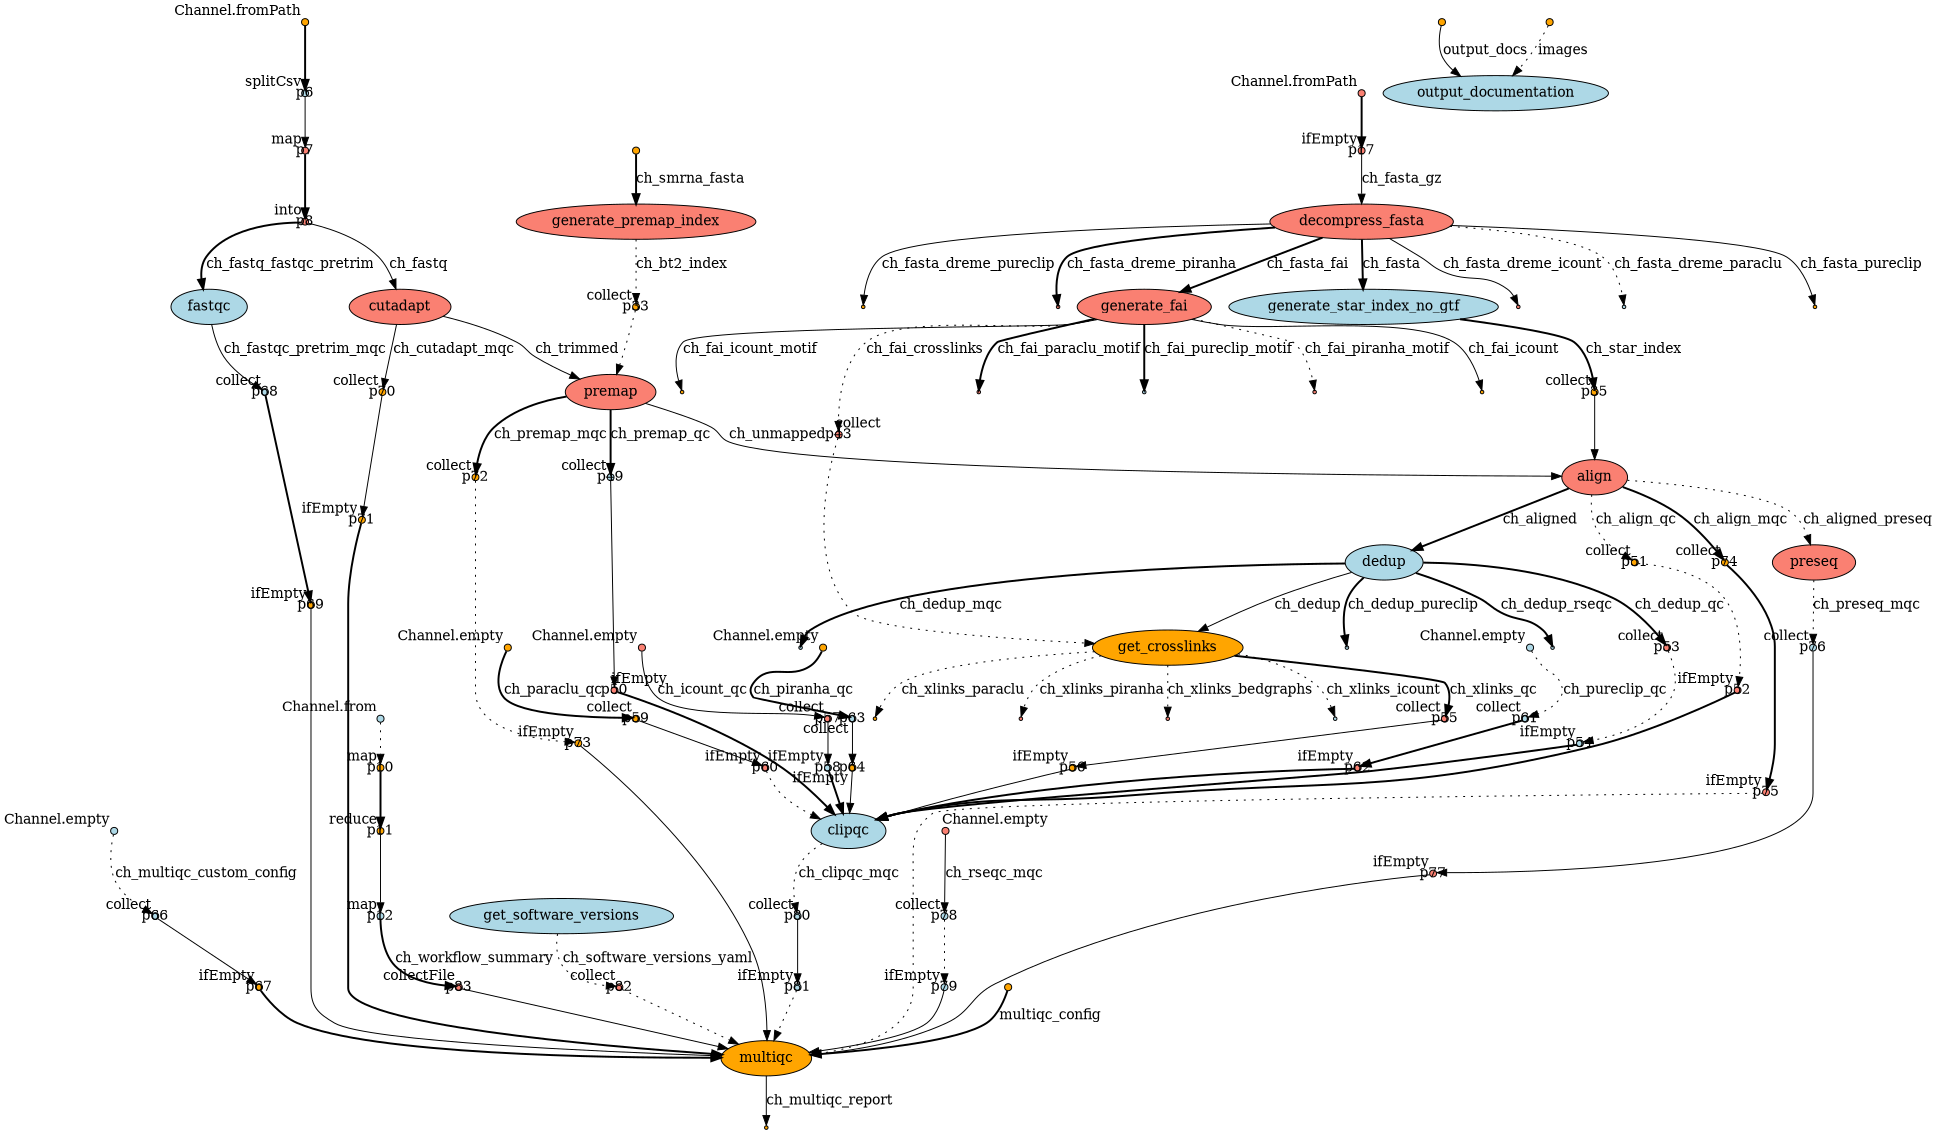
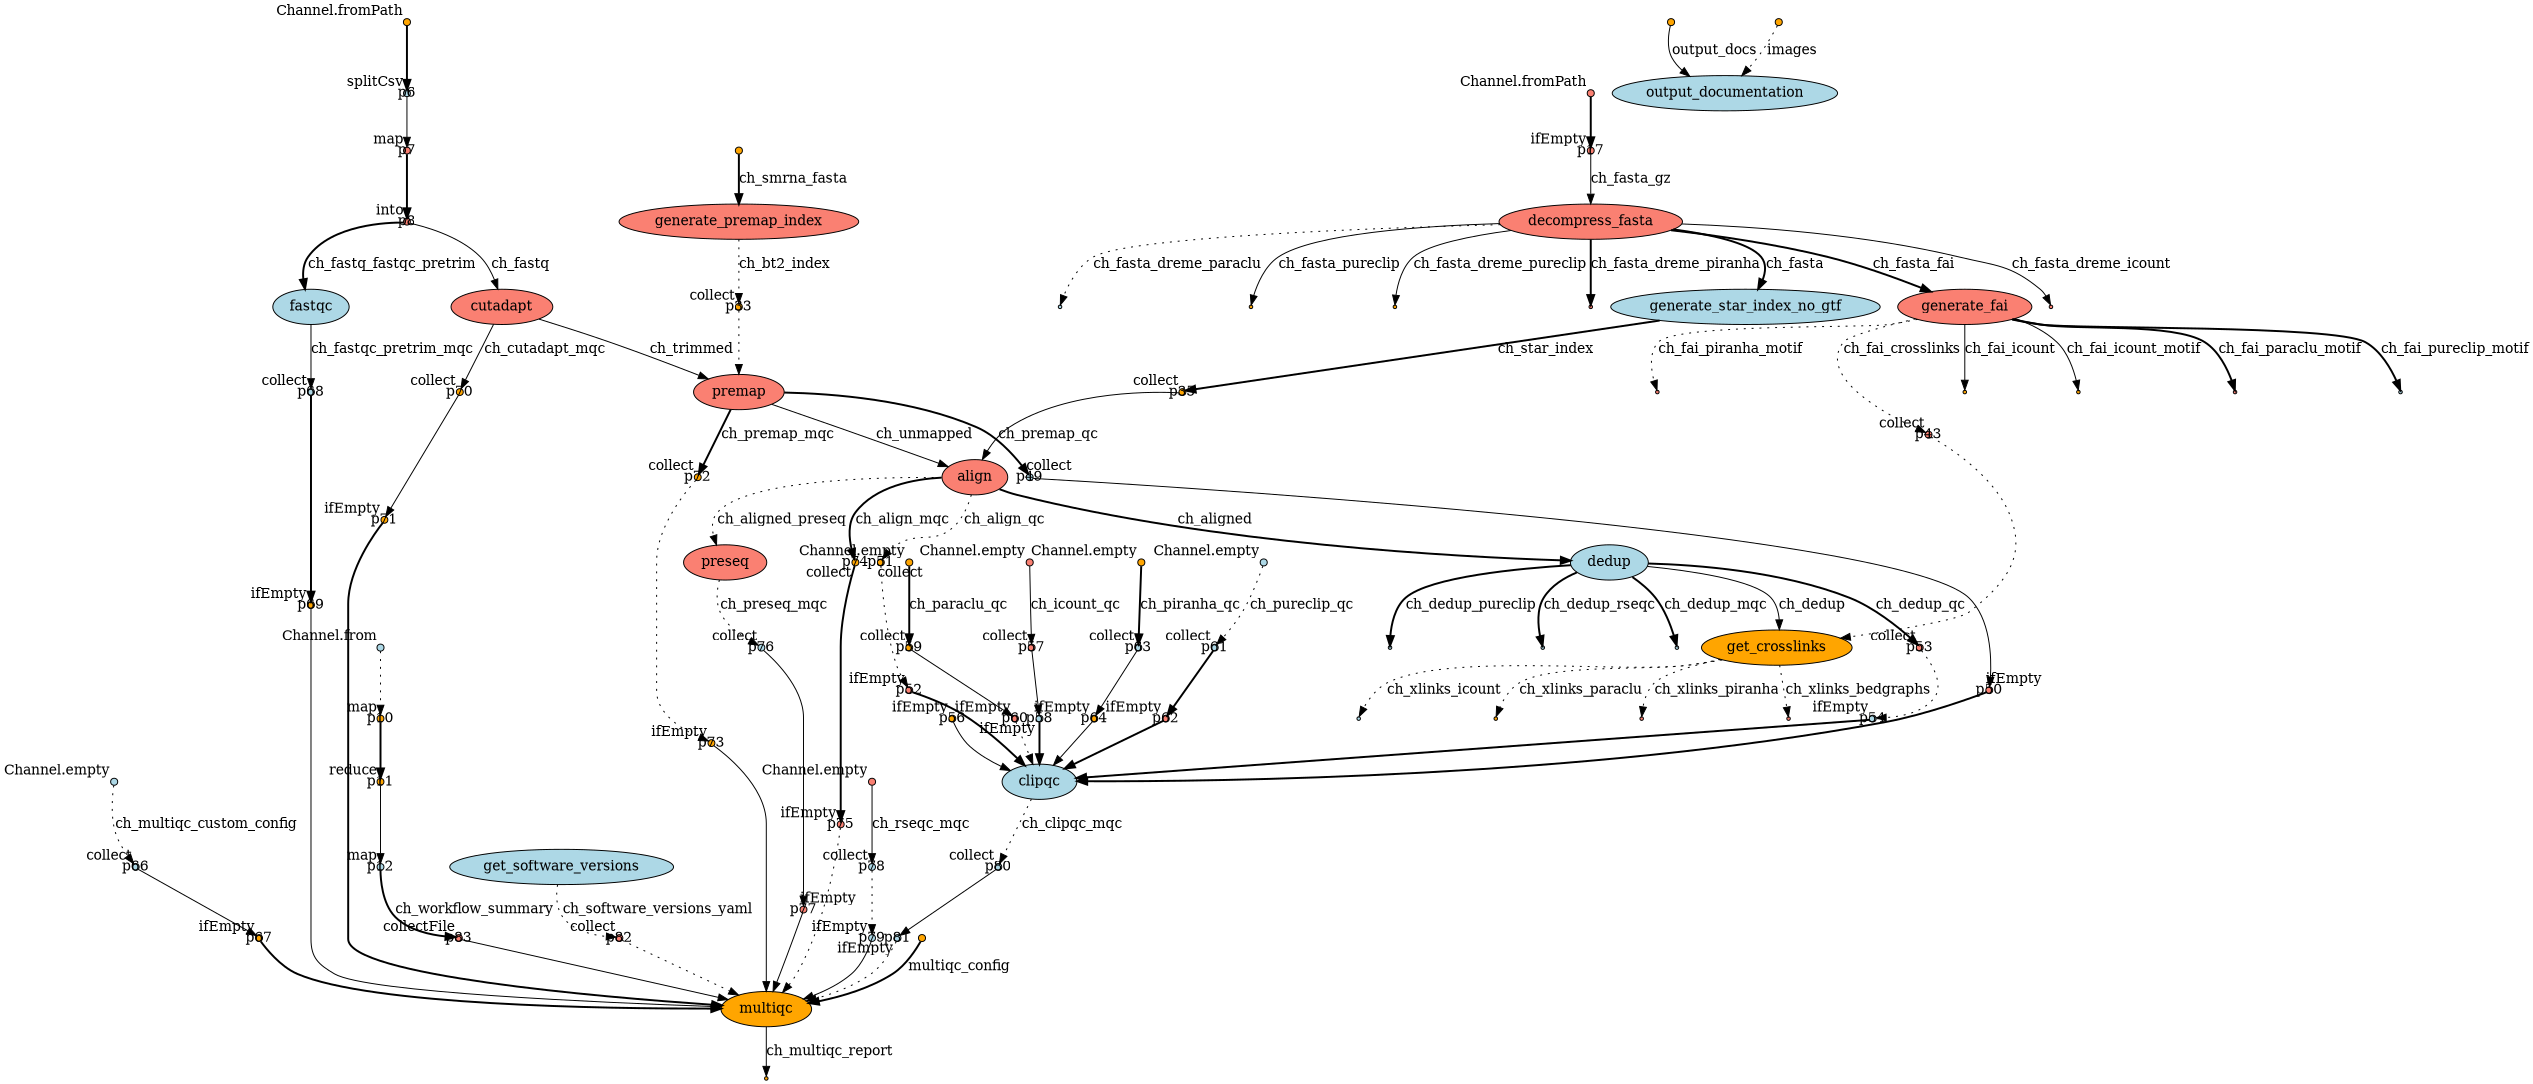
node "p55 collect": removed
